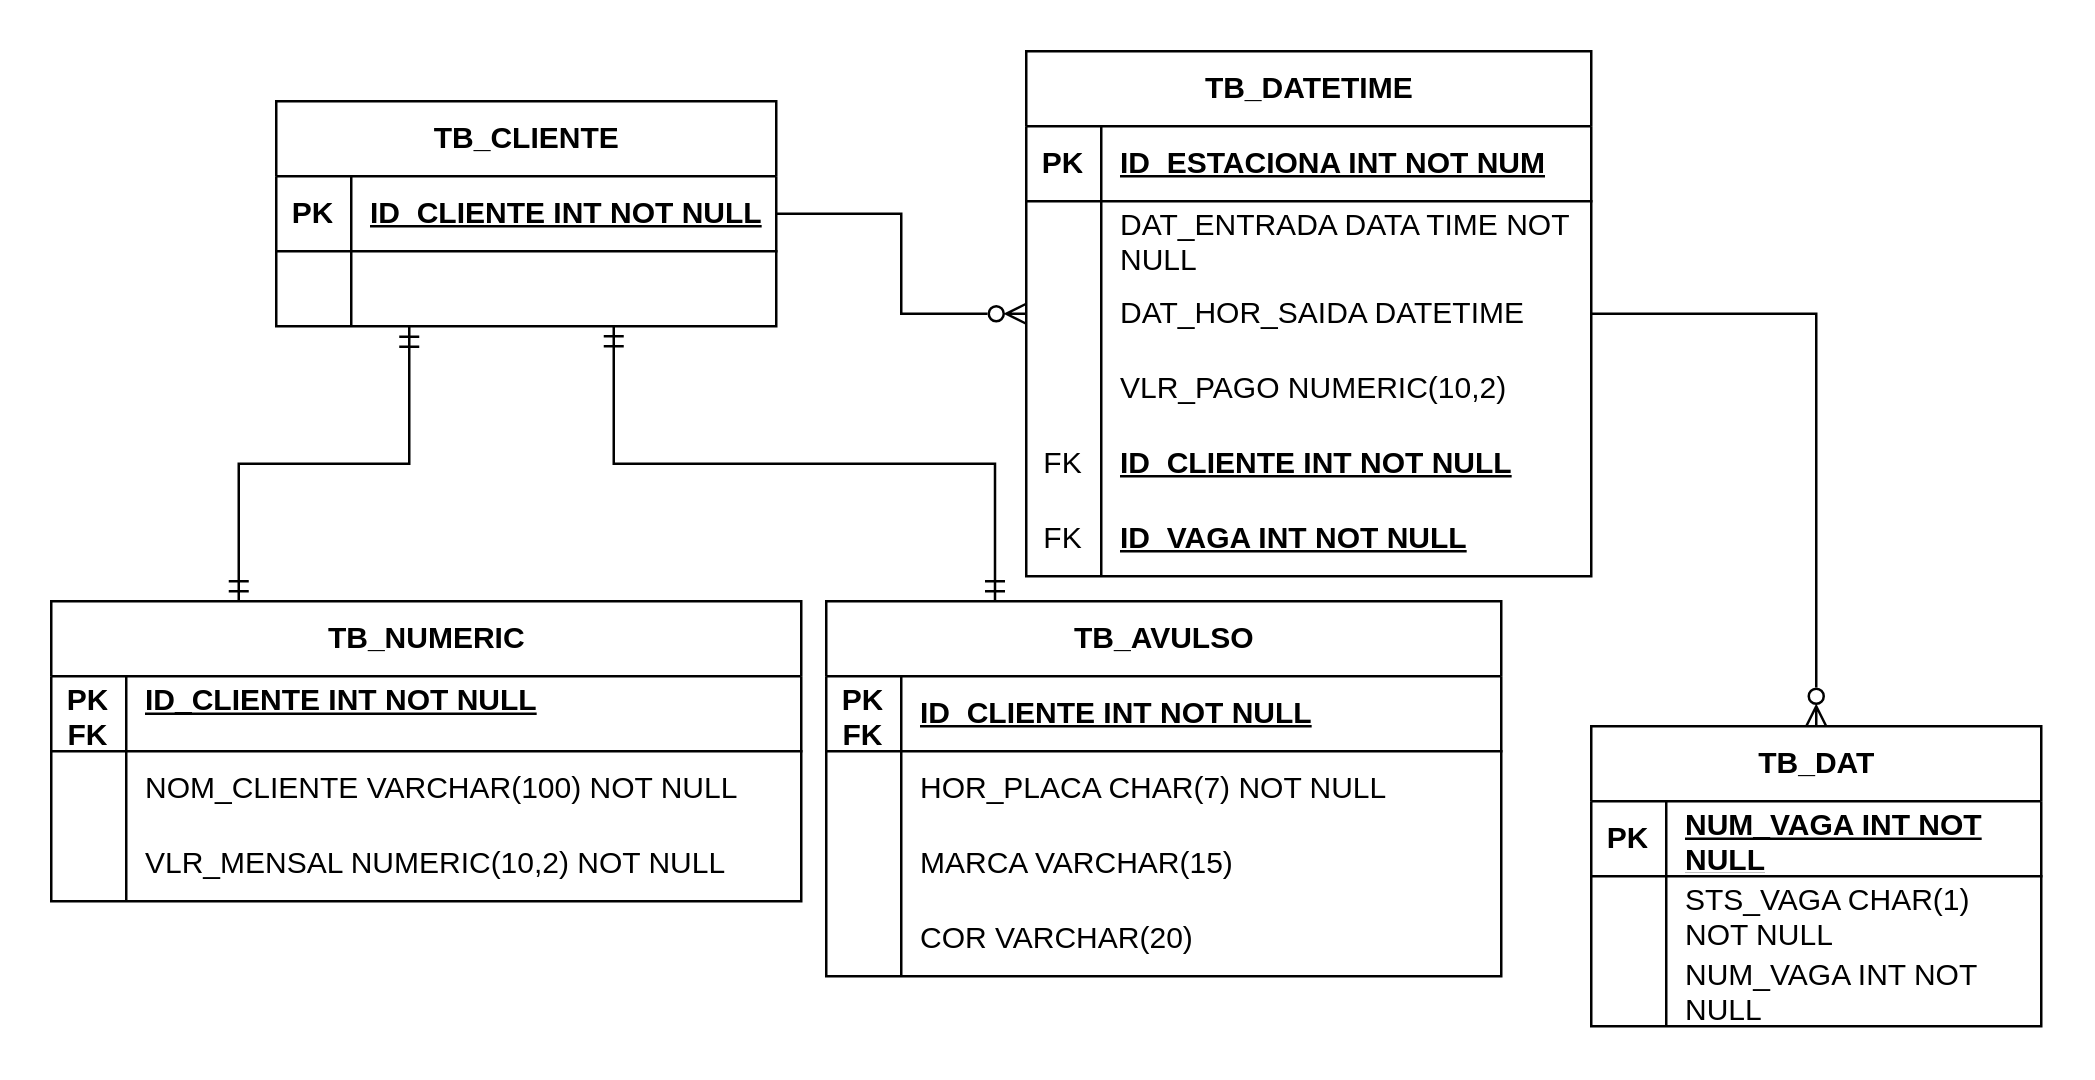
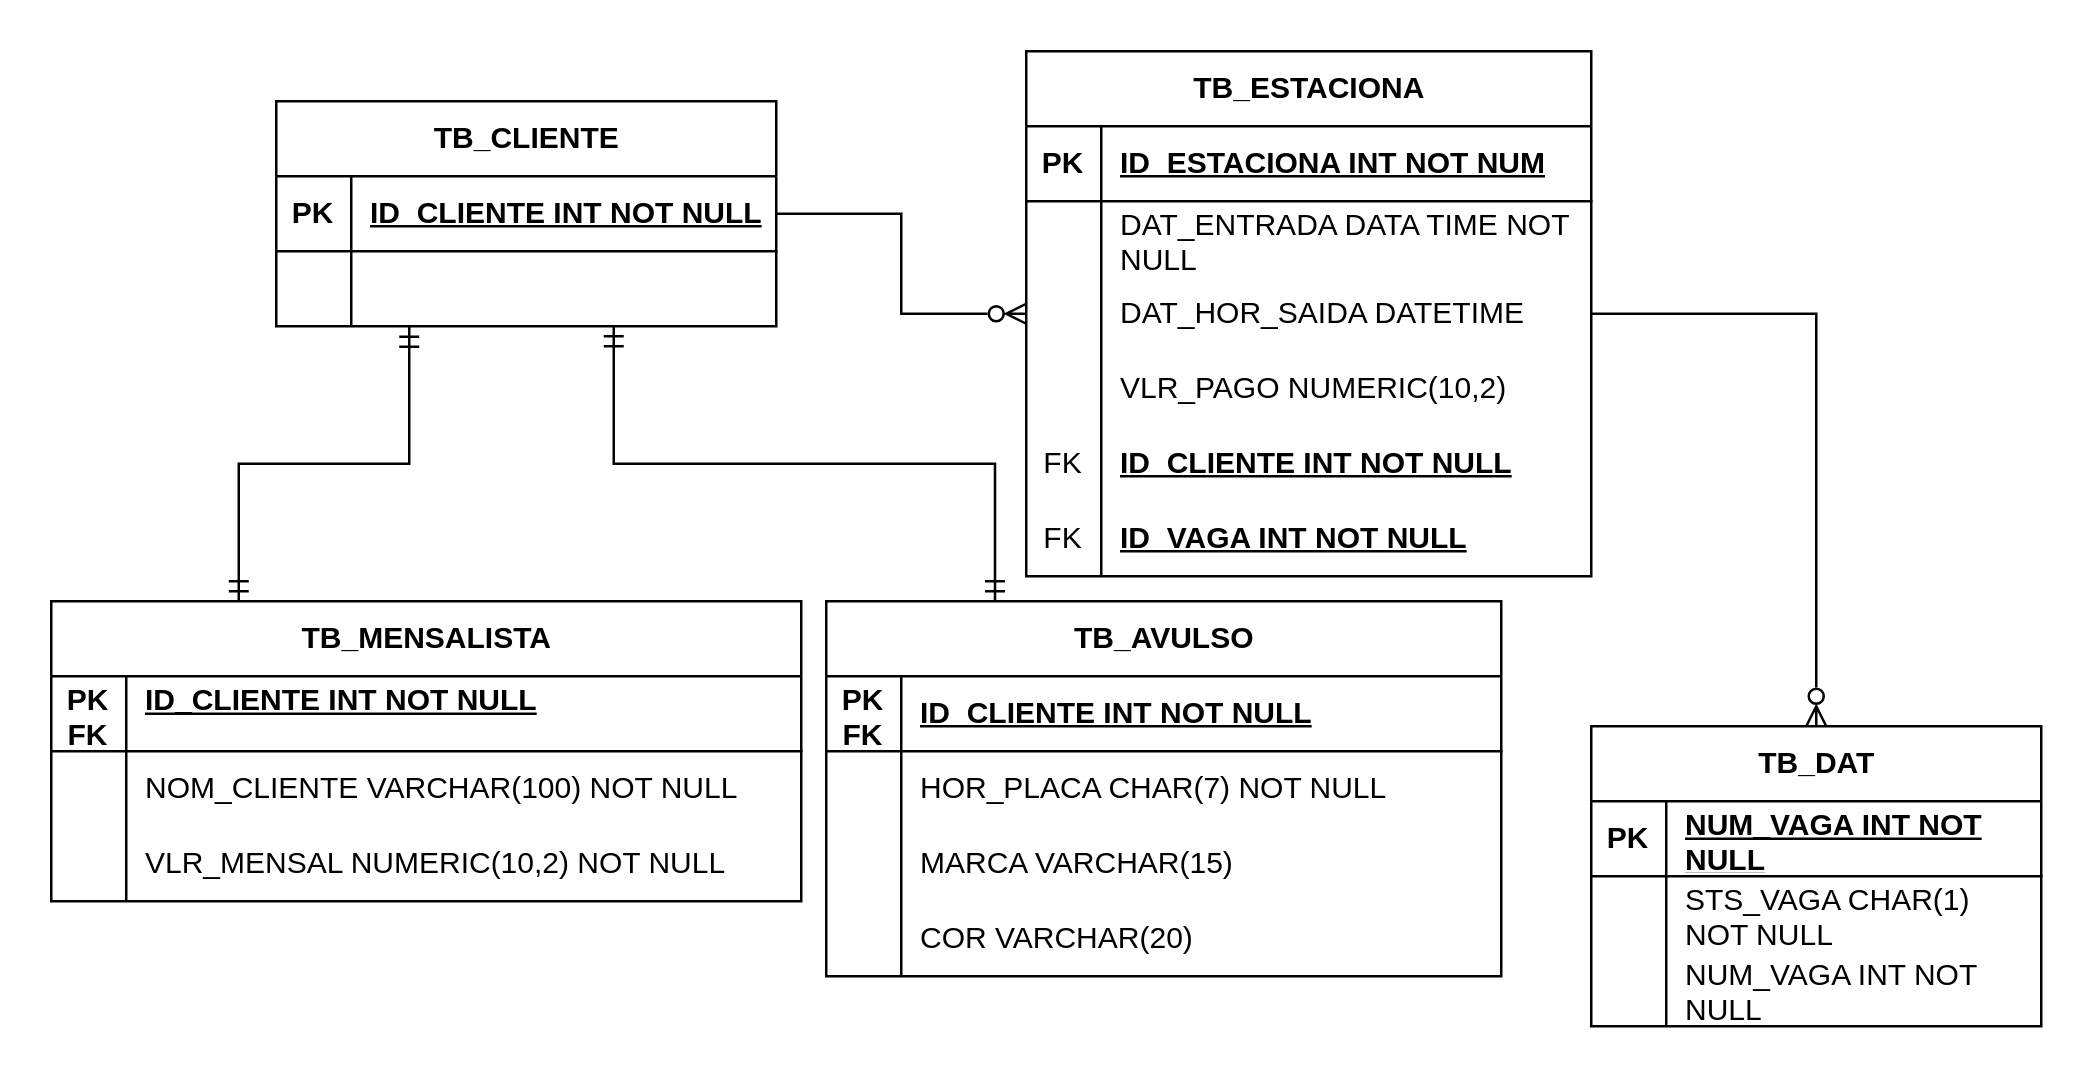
node "TB_DATETIME": label "TB_DATETIME" -> "TB_ESTACIONA"
node "TB_NUMERIC": label "TB_NUMERIC" -> "TB_MENSALISTA"
